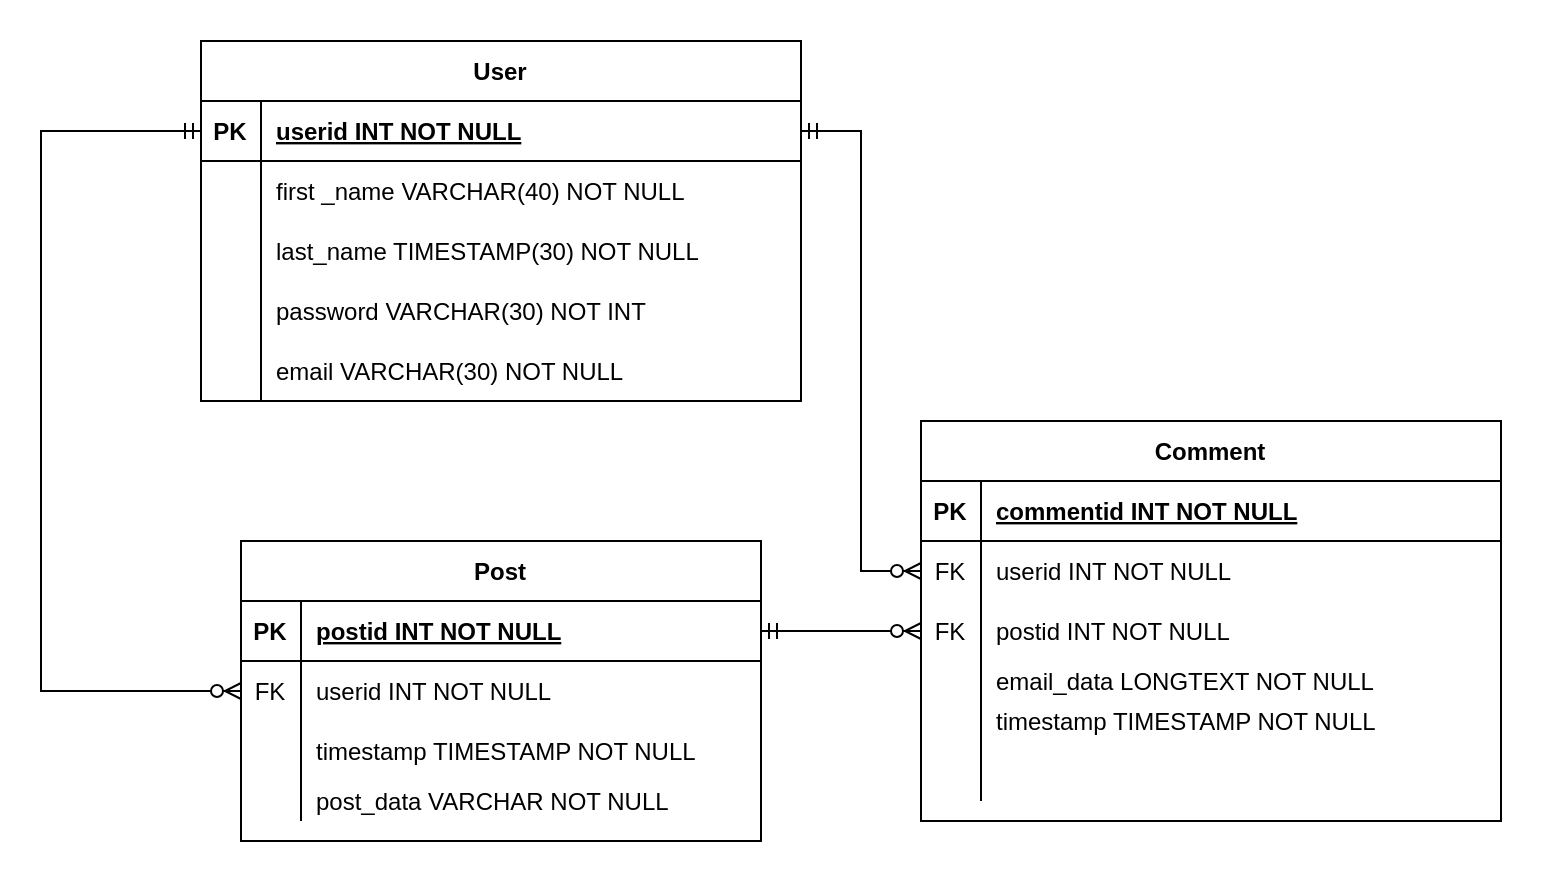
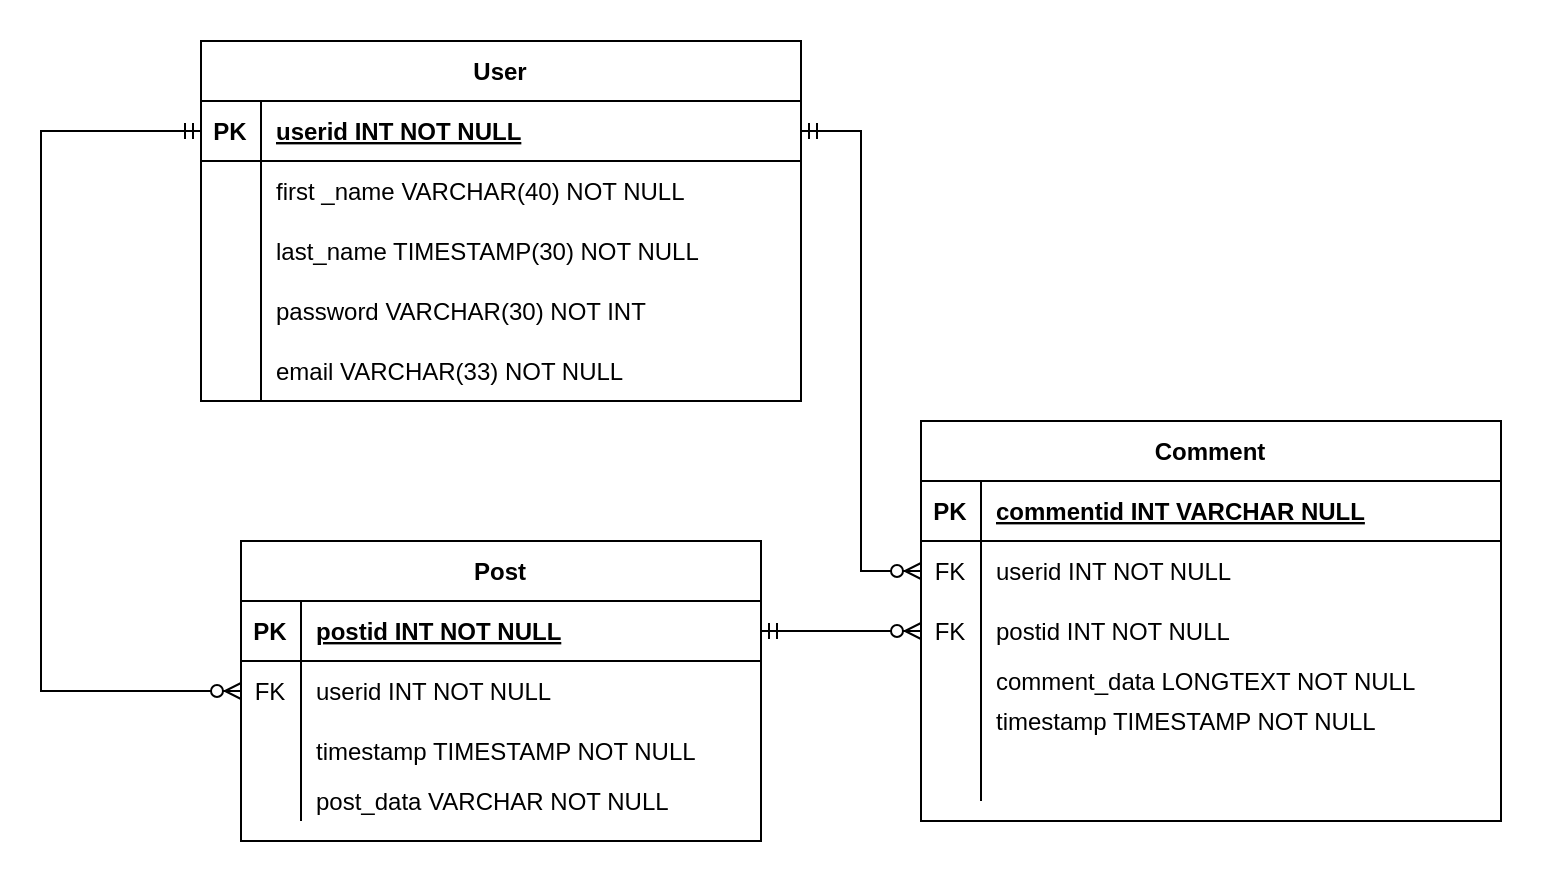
node "email VARCHAR(30) NOT NULL": label "email VARCHAR(30) NOT NULL" -> "email VARCHAR(33) NOT NULL"
node "commentid INT NOT NULL": label "commentid INT NOT NULL" -> "commentid INT VARCHAR NULL"
node "email_data LONGTEXT NOT NULL": label "email_data LONGTEXT NOT NULL" -> "comment_data LONGTEXT NOT NULL"
